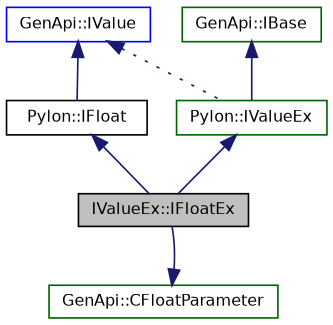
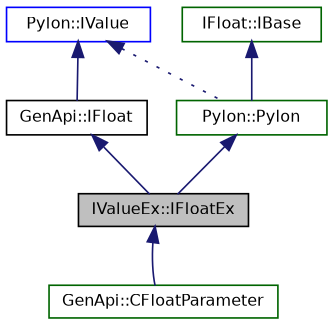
node "GenApi::IValue": label "GenApi::IValue" -> "Pylon::IValue"
node "GenApi::IBase": label "GenApi::IBase" -> "IFloat::IBase"
node "Pylon::IFloat": label "Pylon::IFloat" -> "GenApi::IFloat"
node "Pylon::IValueEx": label "Pylon::IValueEx" -> "Pylon::Pylon"
edge "IValueEx::IFloatEx" -> "GenApi::CFloatParameter": reversed
